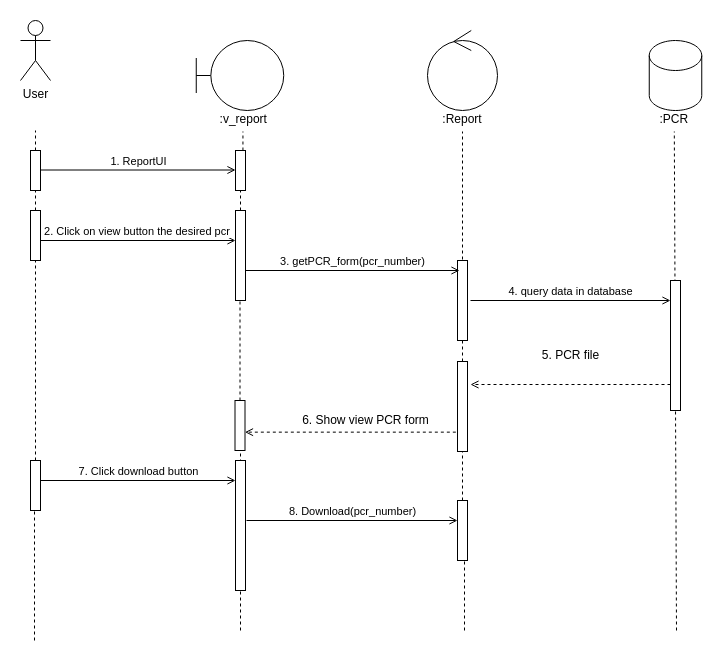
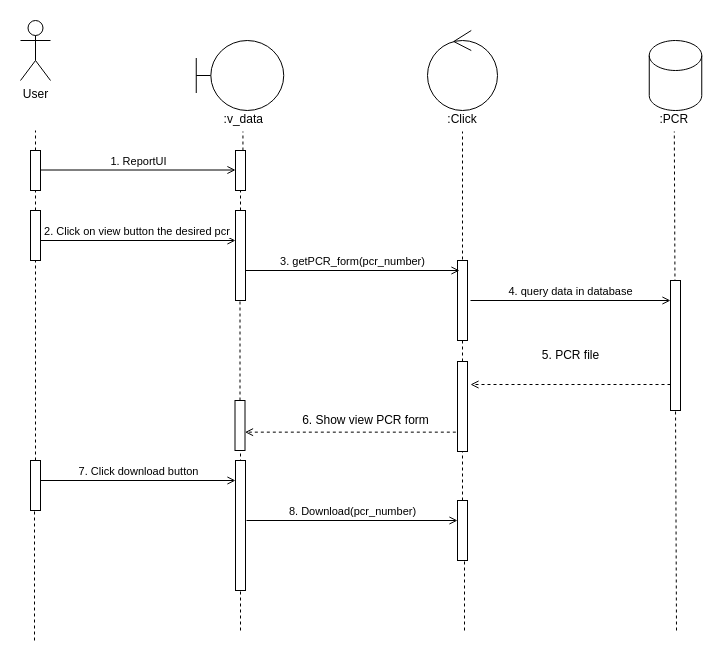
node ":v_report": label ":v_report" -> ":v_data"
node ":Report": label ":Report" -> ":Click"
